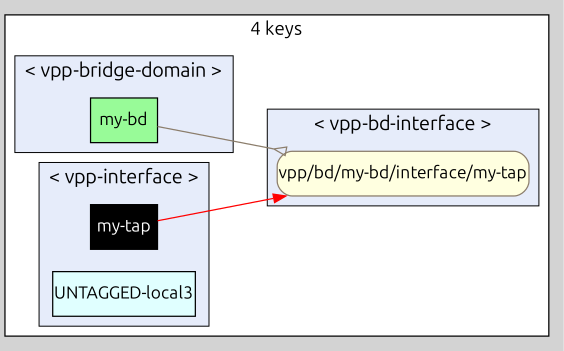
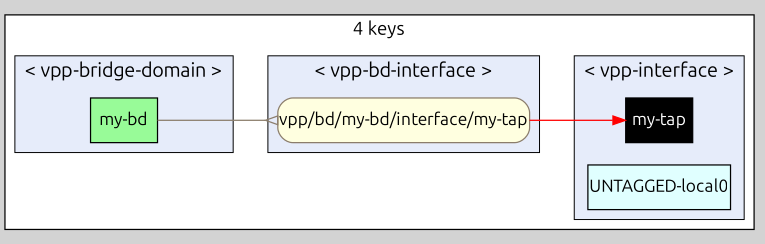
edge "my-tap" -> "vpp/bd/my-bd/interface/my-tap": reversed
node "UNTAGGED-local3": label "UNTAGGED-local3" -> "UNTAGGED-local0"
